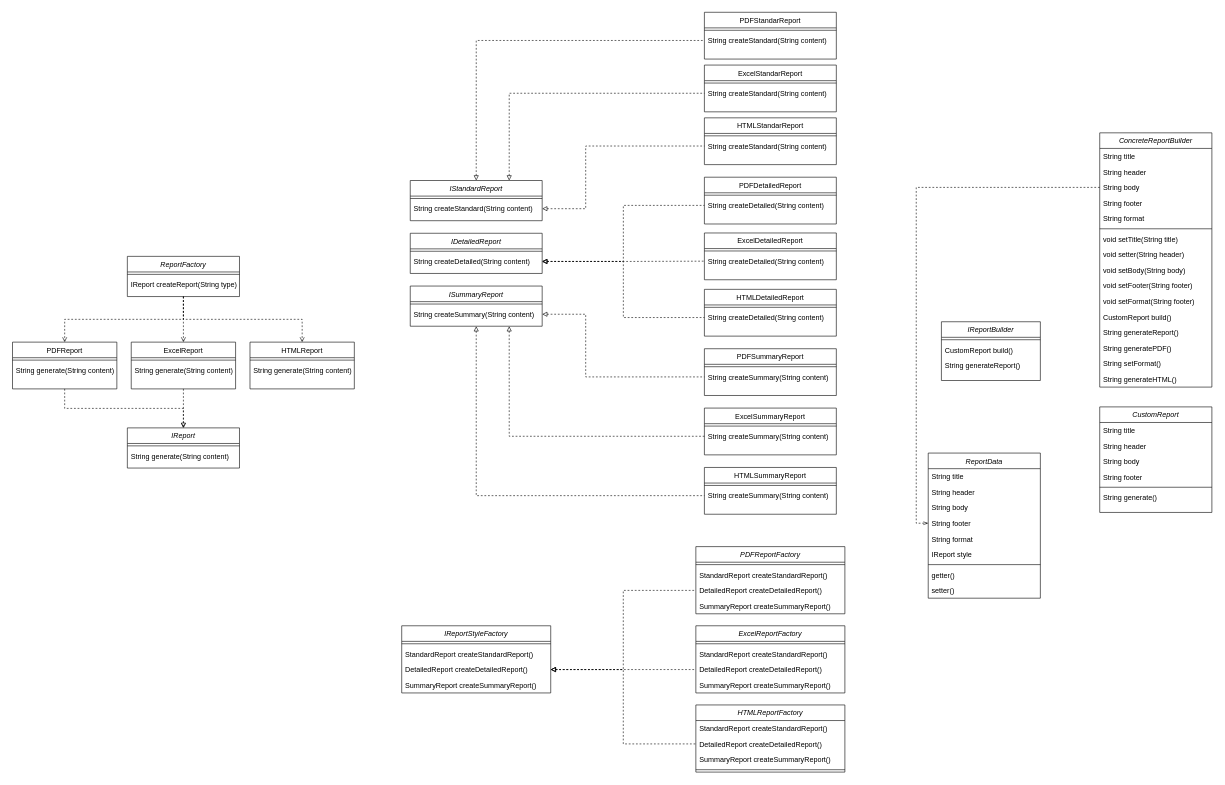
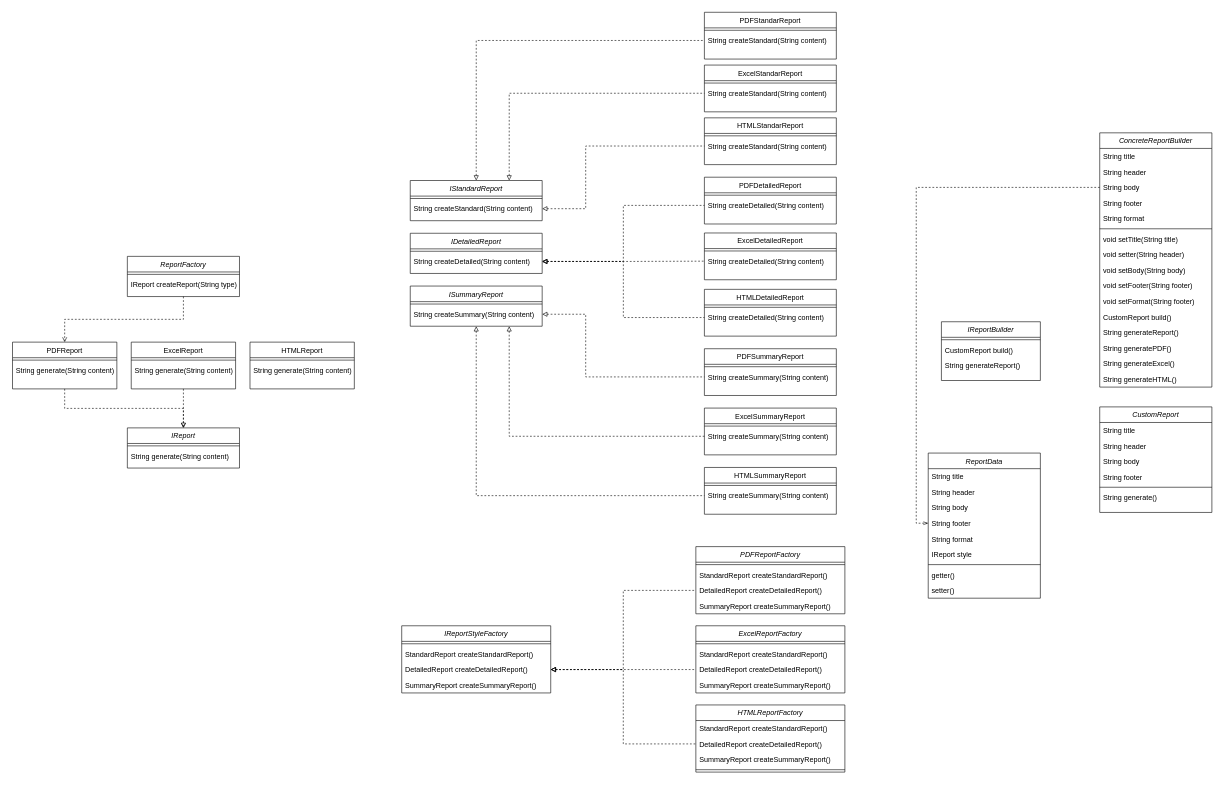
edge "ReportFactory" -> "HTMLReport": removed
edge "ReportFactory" -> "ExcelReport": removed
node "String setFormat()": label "String setFormat()" -> "String generateExcel()"
